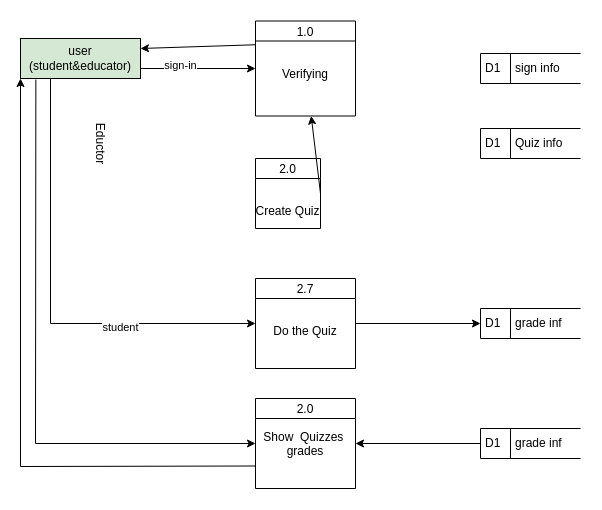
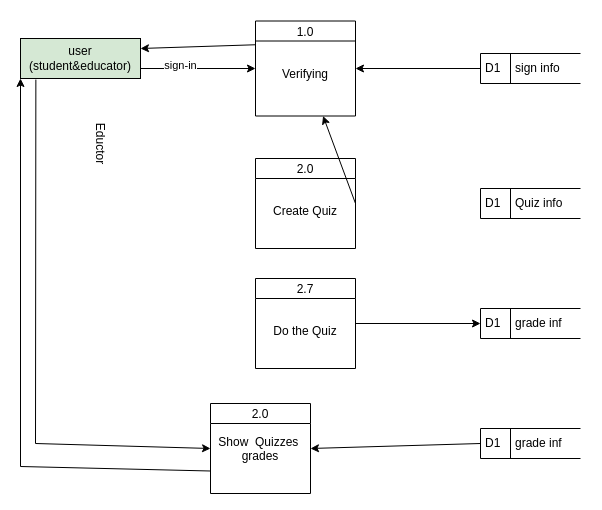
edge "D1 sign info" -> "1.0 Verifying": added
node "D1 Quiz info": moved (531, 144) -> (531, 204)
node "2.0 Create Quiz": size 65x70 -> 100x90
edge "user (student&educator)" -> "2.7 Do the Quiz": removed, label "student"
node "2.0 Show Quizzes grades": moved (306, 444) -> (261, 449)
